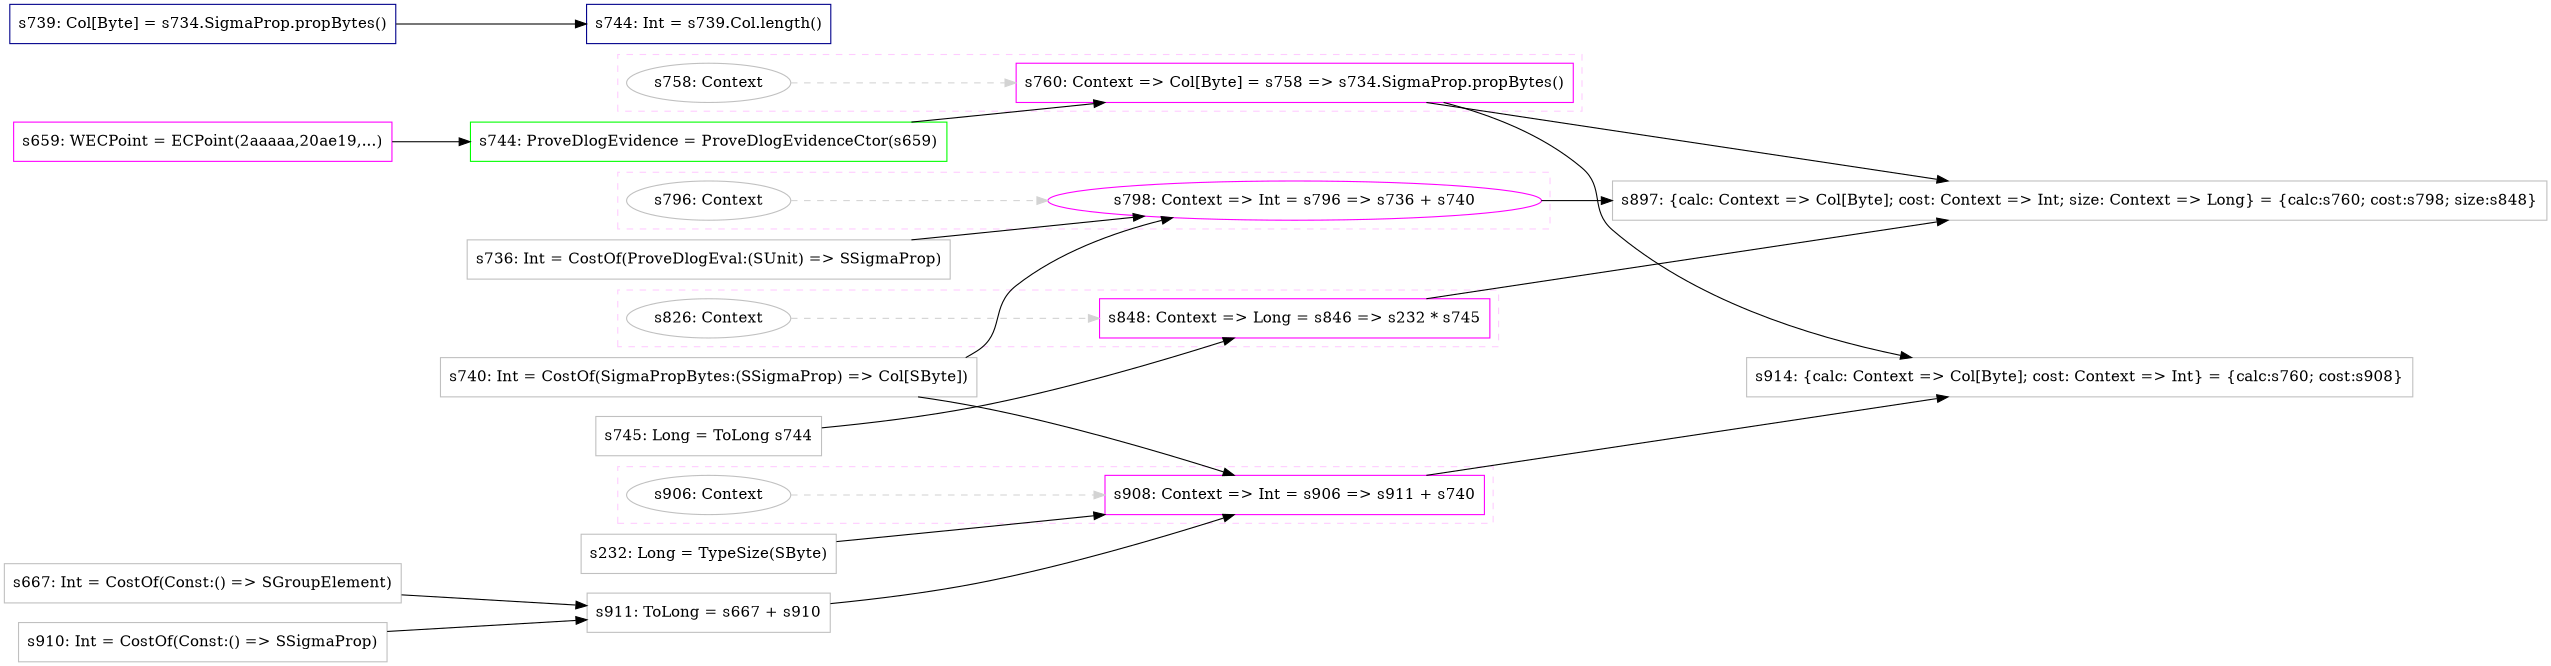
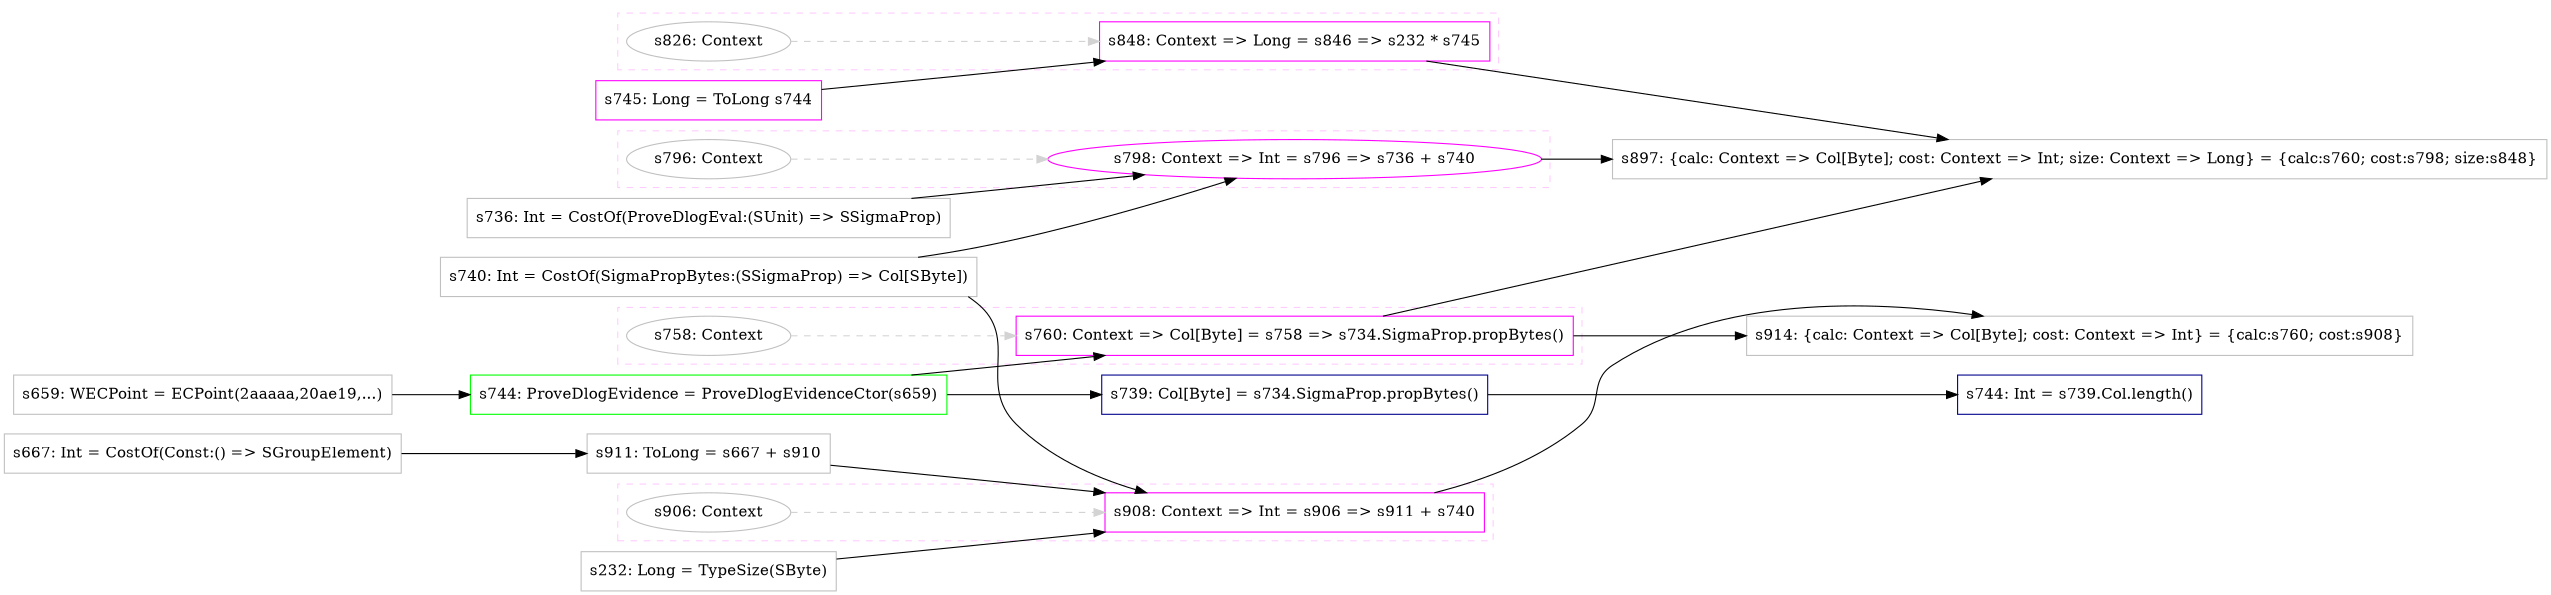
node "s659: WECPoint = ECPoint(2aaaaa,20ae19,...)": color magenta -> gray
edge "s744: ProveDlogEvidence = ProveDlogEvidenceCtor(s659)" -> "s739: Col[Byte] = s734.SigmaProp.propBytes()": added
node "s745: Long = ToLong s744": color gray -> magenta
node "s910: Int = CostOf(Const:() => SSigmaProp)": removed
